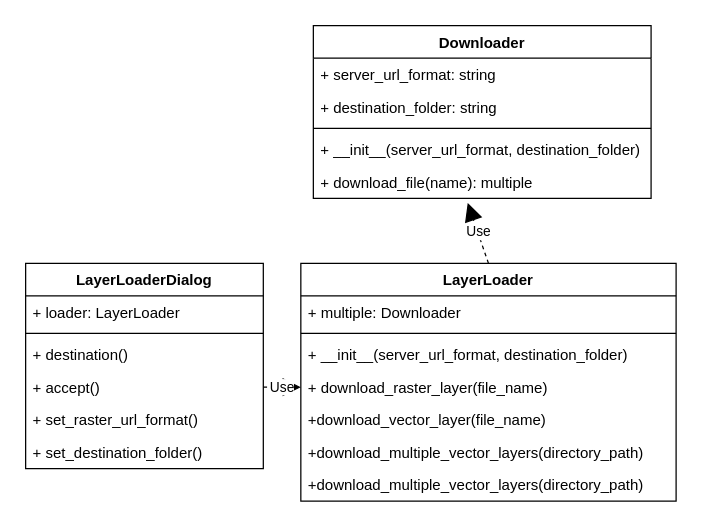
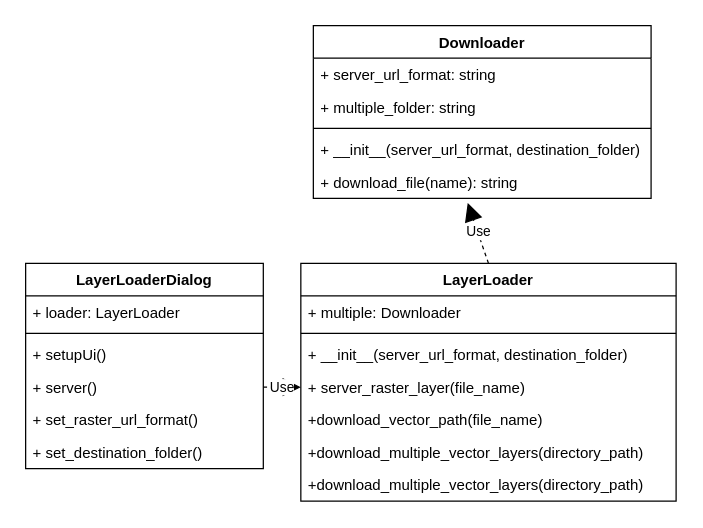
node "+ destination_folder: string": label "+ destination_folder: string" -> "+ multiple_folder: string"
node "+ download_file(name): multiple": label "+ download_file(name): multiple" -> "+ download_file(name): string"
node "+ destination()": label "+ destination()" -> "+ setupUi()"
node "+ accept()": label "+ accept()" -> "+ server()"
node "+ download_raster_layer(file_name)": label "+ download_raster_layer(file_name)" -> "+ server_raster_layer(file_name)"
node "+download_vector_layer(file_name)": label "+download_vector_layer(file_name)" -> "+download_vector_path(file_name)"
